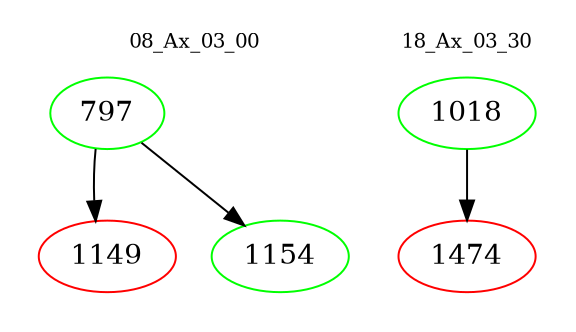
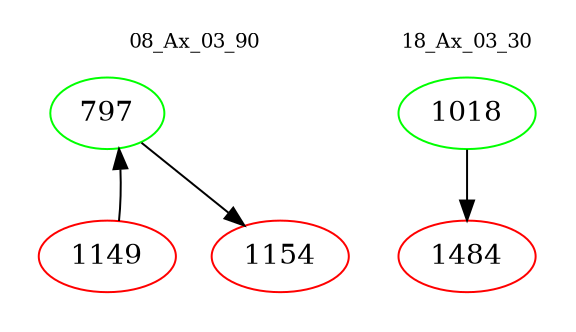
cluster "08_Ax_03_00": label "08_Ax_03_00" -> "08_Ax_03_90"
edge "797" -> "1149": reversed
node "1154": color green -> red
node "1474": label "1474" -> "1484"
